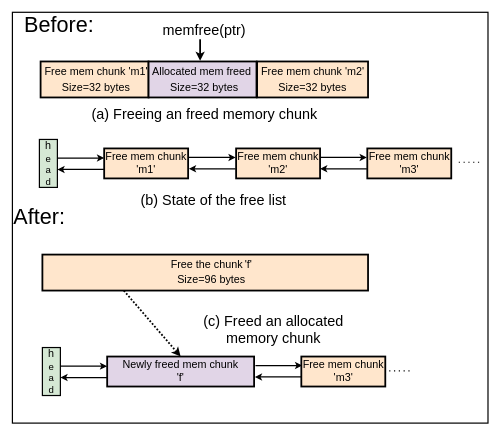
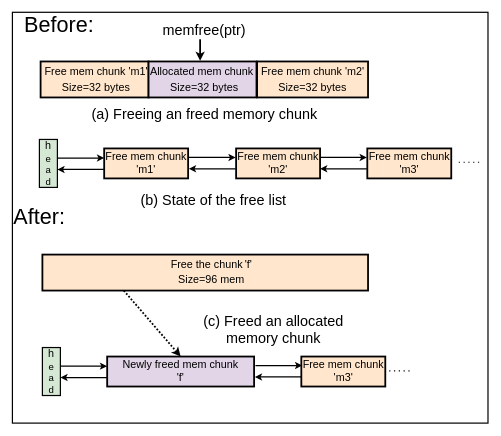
node "Allocated mem freed": label "Allocated mem freed" -> "Allocated mem chunk"
node "Size=96 bytes": label "Size=96 bytes" -> "Size=96 mem"
